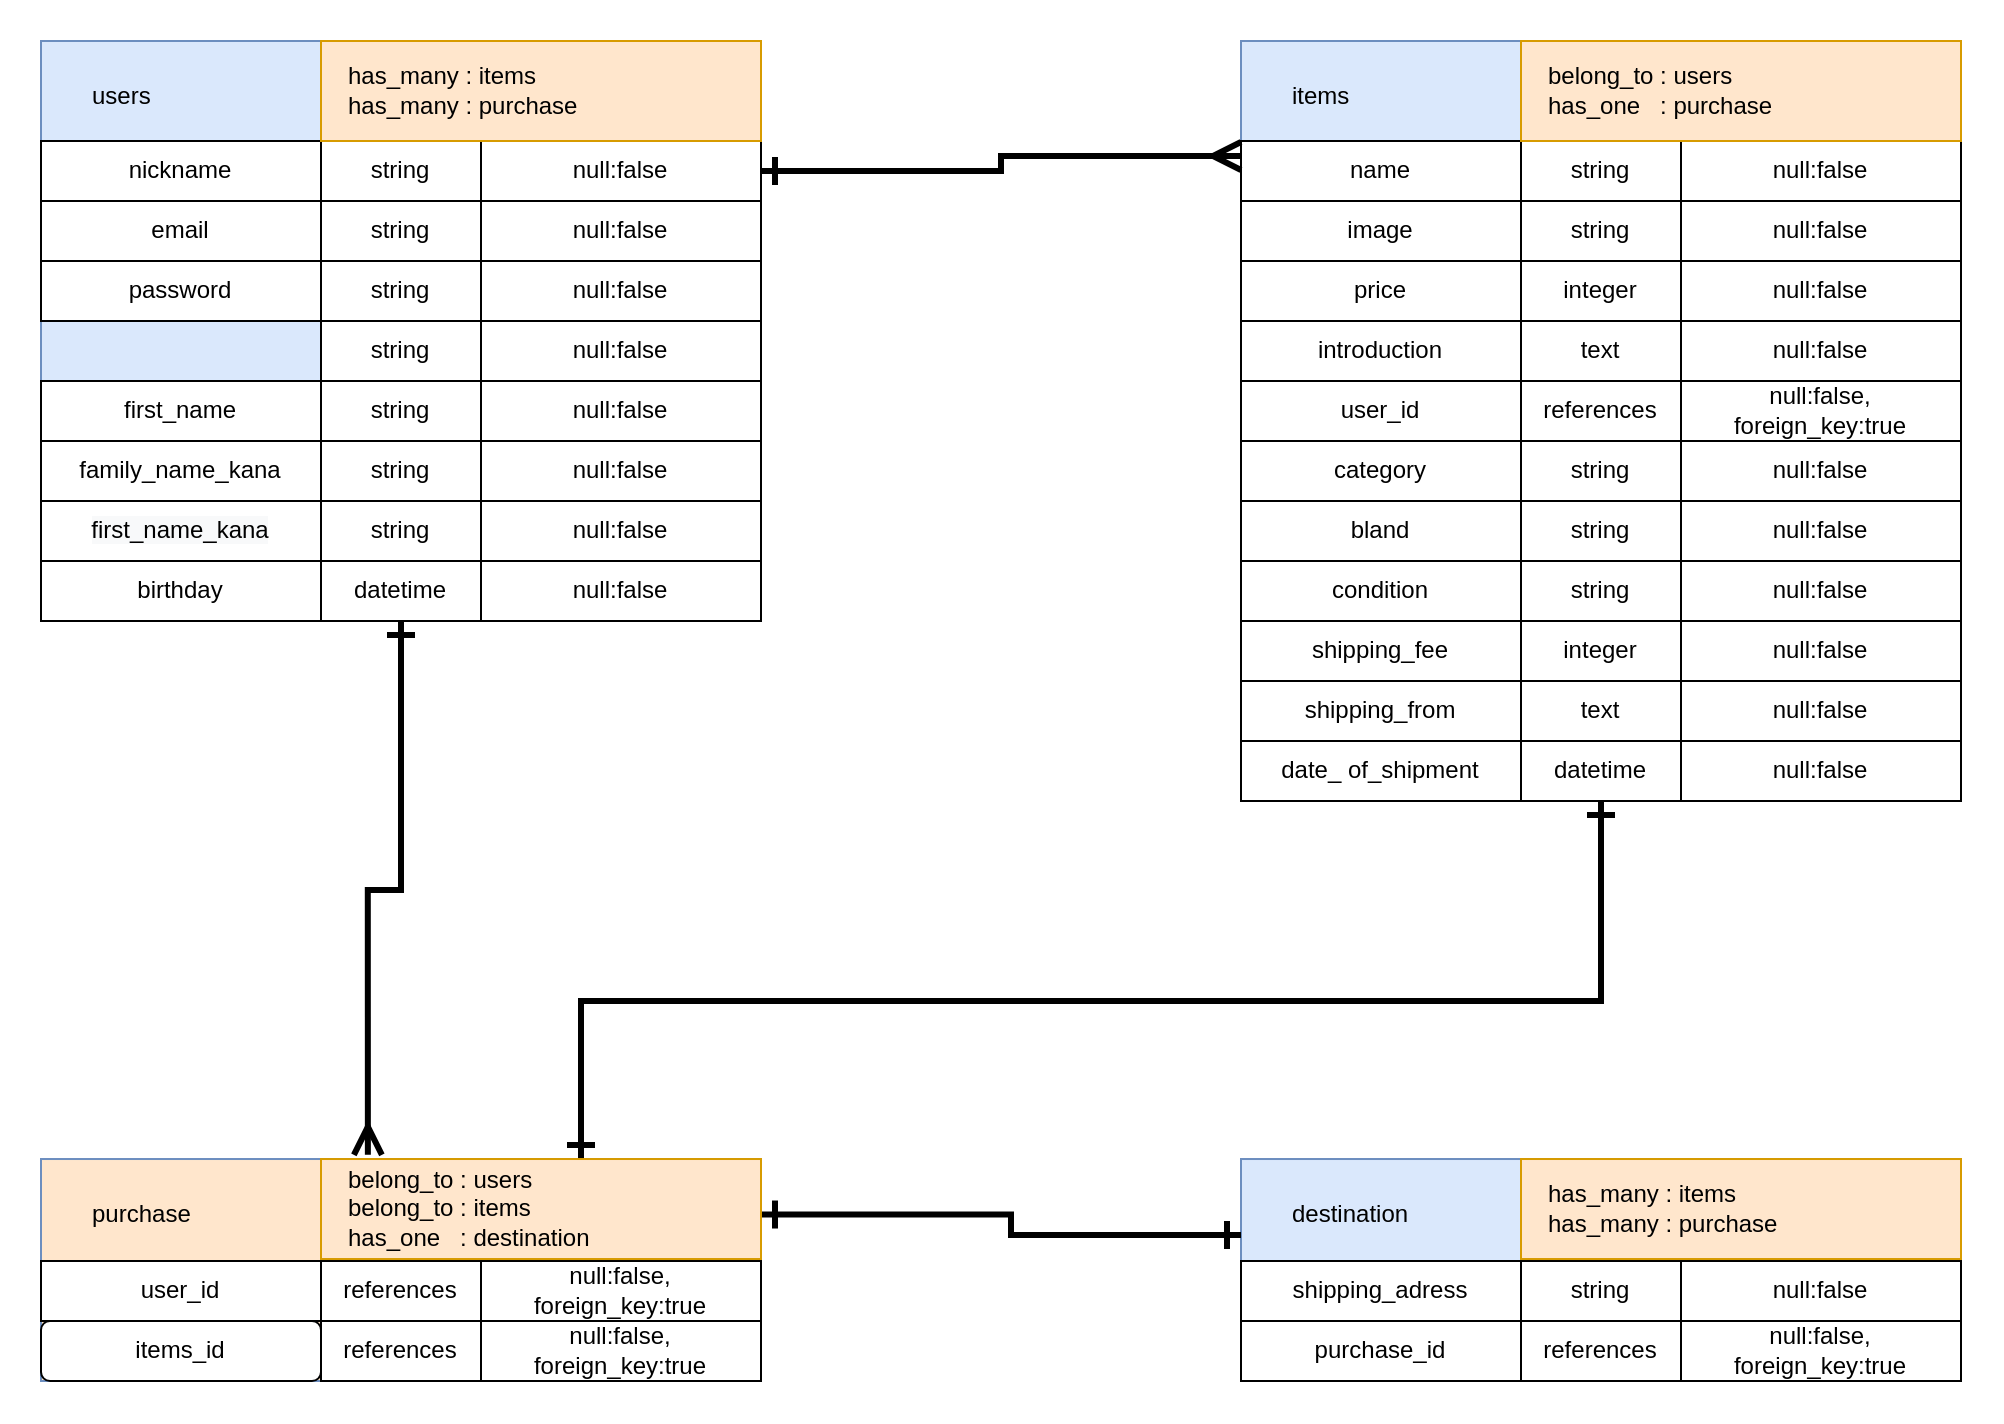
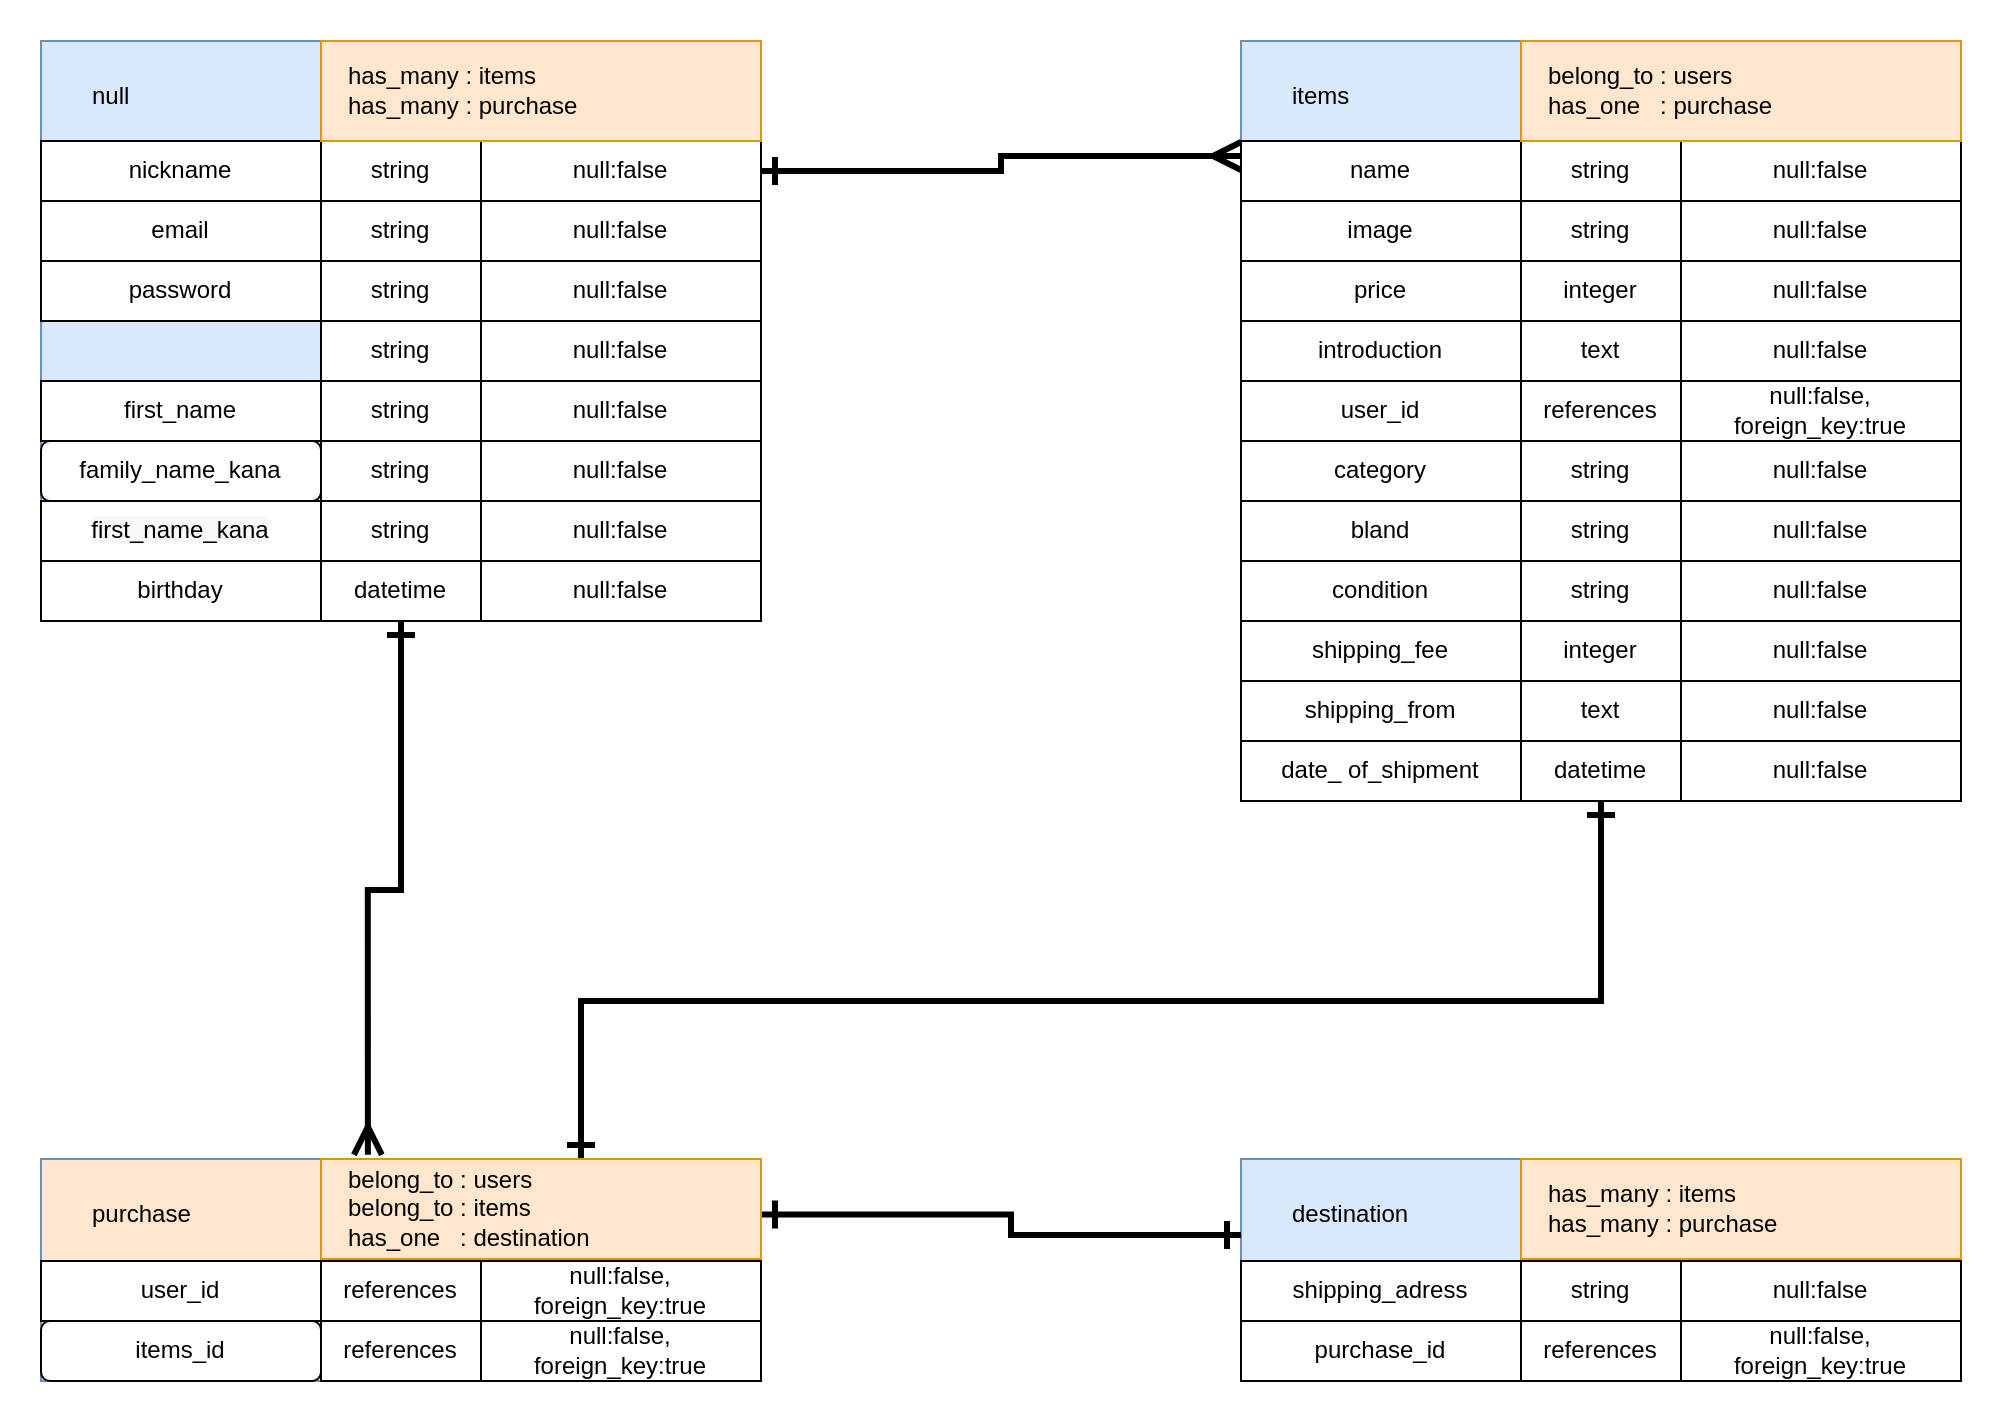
node "users": label "users" -> "null"
node "family_name_kana": shape rectangle -> rounded rectangle
